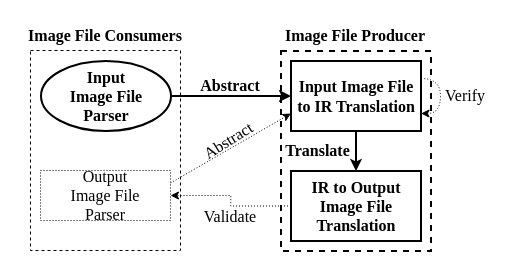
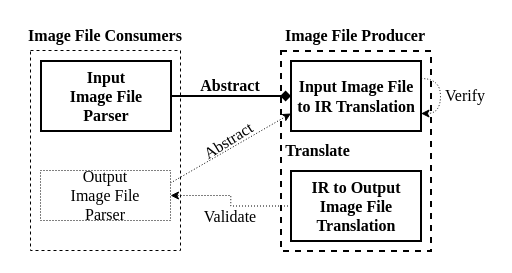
node "Input Image File Parser": shape ellipse -> rectangle
edge "Input Image File Parser" -> "Input Image File to IR Translation": arrowhead classic -> diamond
edge "Input Image File to IR Translation" -> "IR to Output Image File Translation": removed
